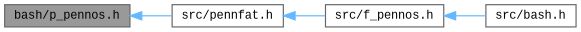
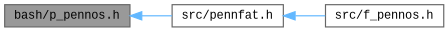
node "src/bash.h": removed
